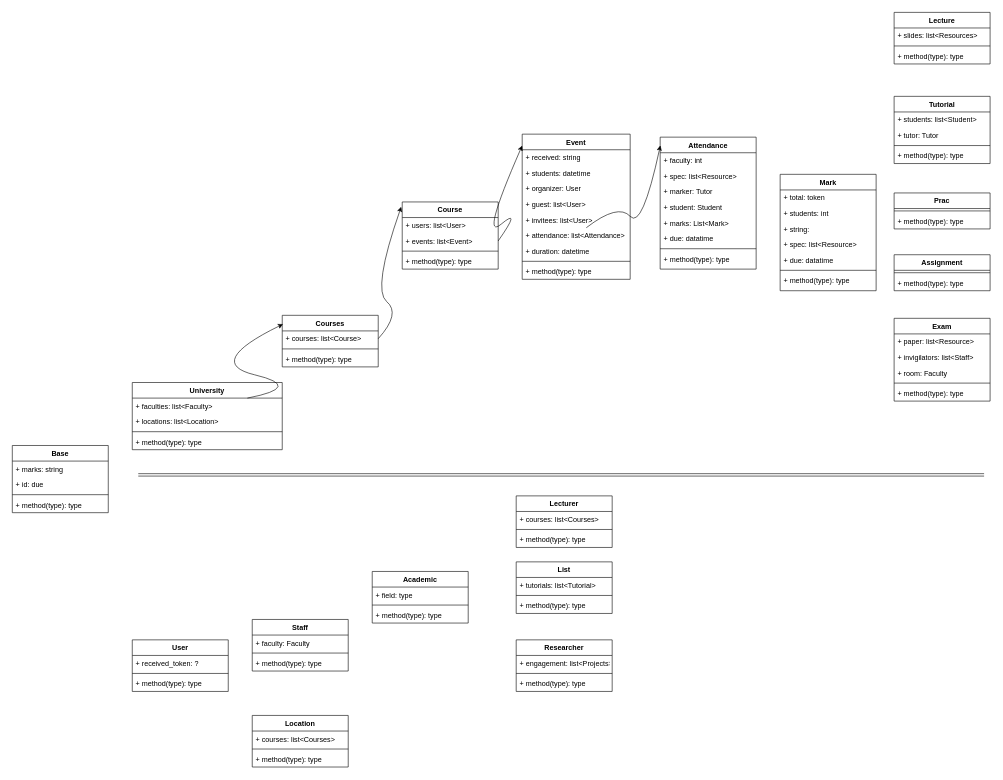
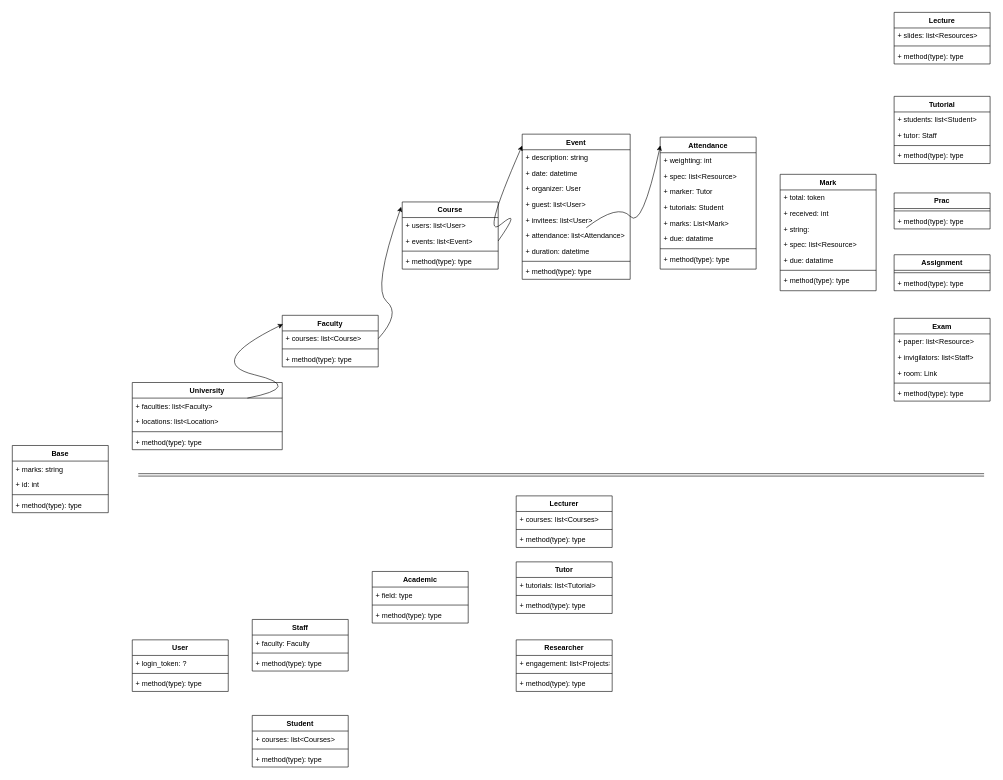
node "+ tutor: Tutor": label "+ tutor: Tutor" -> "+ tutor: Staff"
node "+ received: string": label "+ received: string" -> "+ description: string"
node "+ faculty: int": label "+ faculty: int" -> "+ weighting: int"
node "+ students: datetime": label "+ students: datetime" -> "+ date: datetime"
node "+ student: Student": label "+ student: Student" -> "+ tutorials: Student"
node "+ students: int": label "+ students: int" -> "+ received: int"
node "Courses": label "Courses" -> "Faculty"
node "+ room: Faculty": label "+ room: Faculty" -> "+ room: Link"
node "+ id: due": label "+ id: due" -> "+ id: int"
node "List": label "List" -> "Tutor"
node "+ received_token: ?": label "+ received_token: ?" -> "+ login_token: ?"
node "Location": label "Location" -> "Student"
